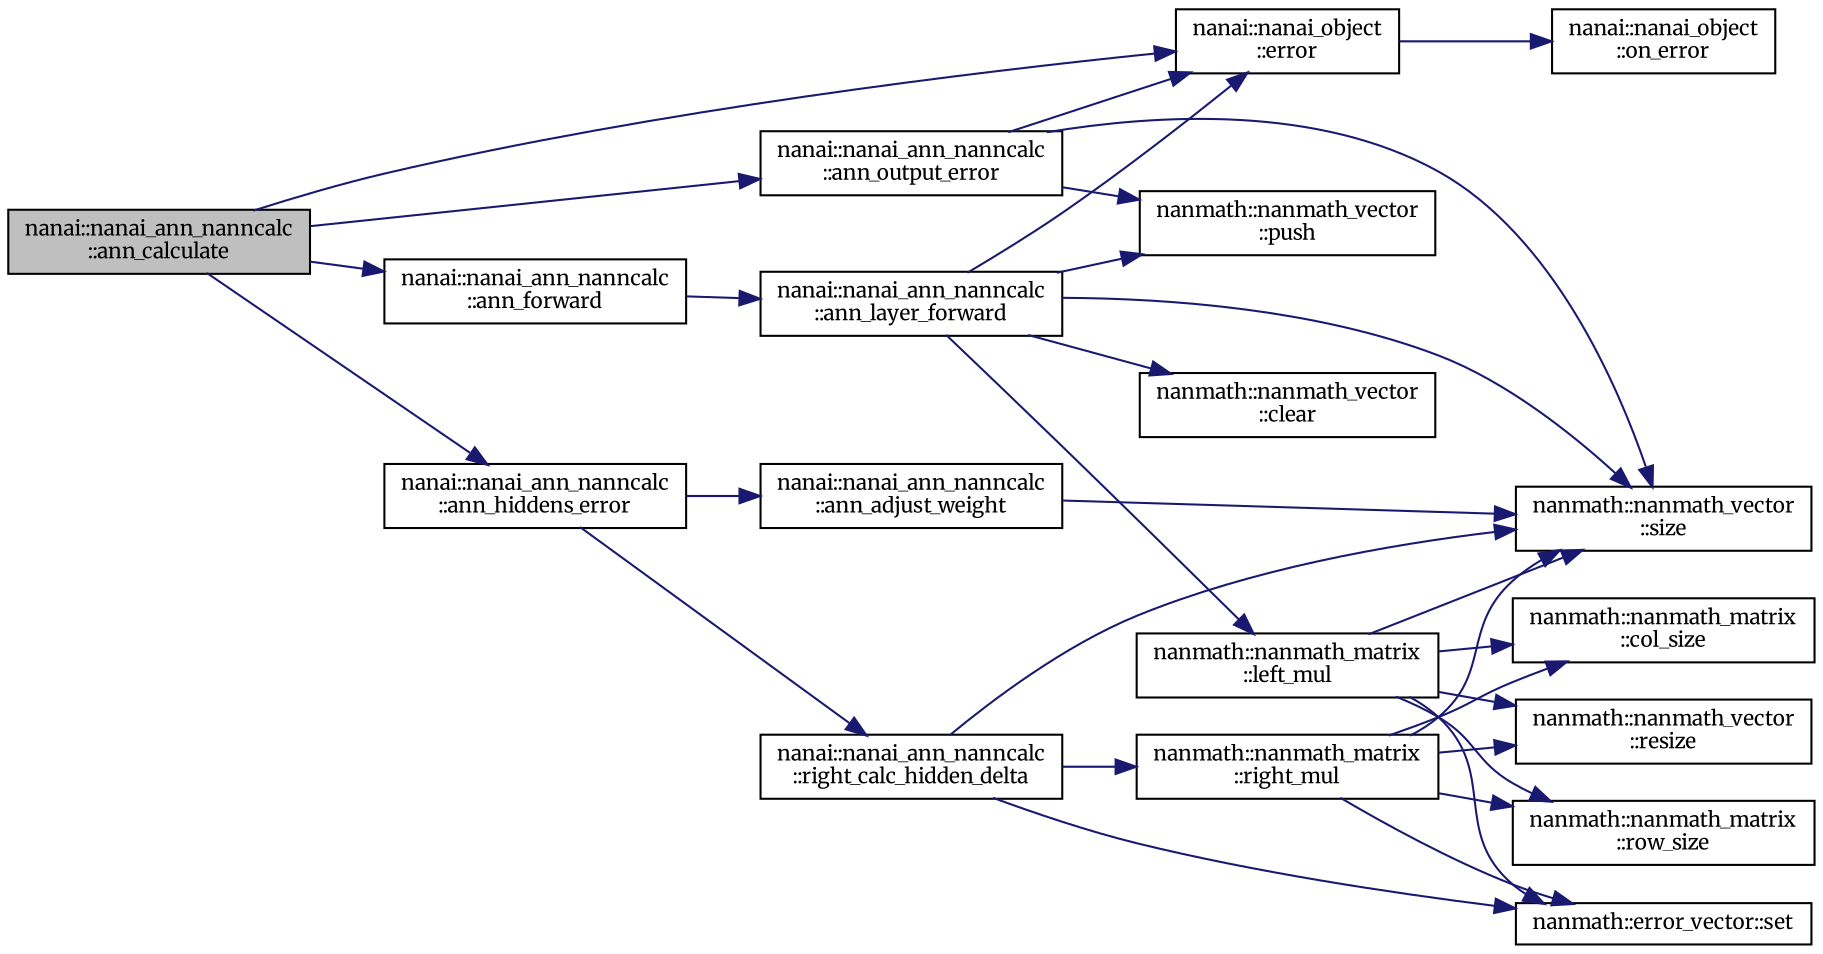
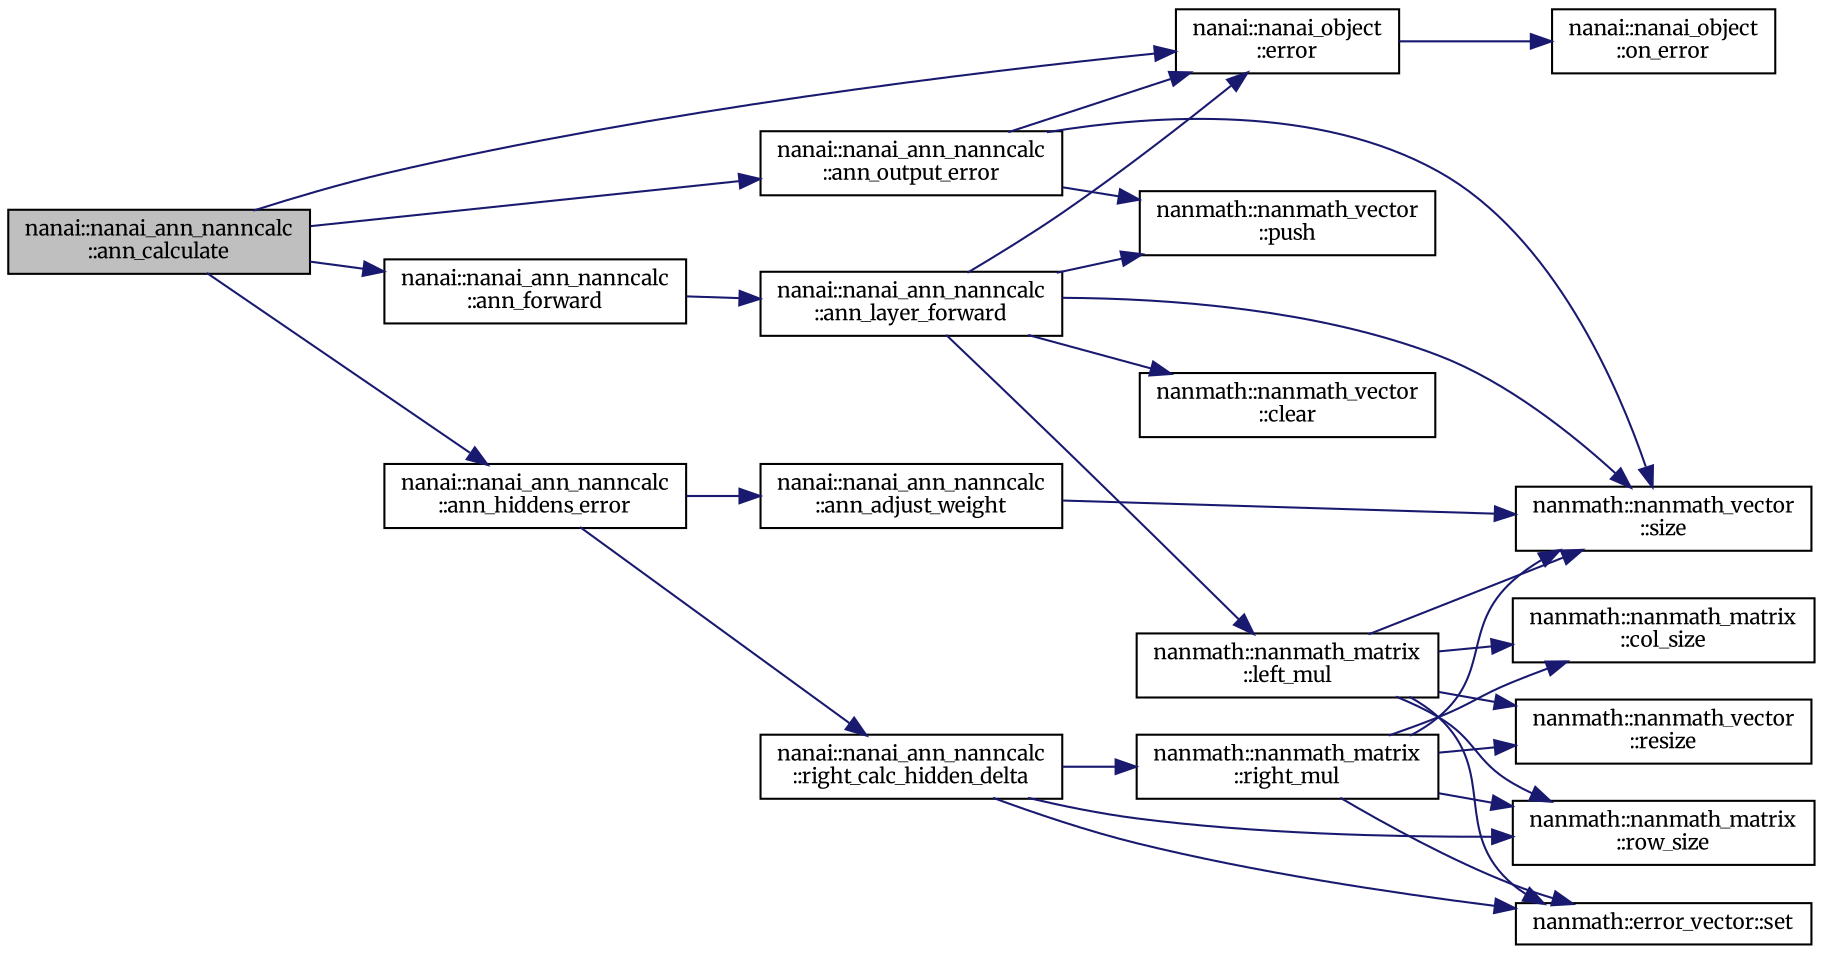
edge "nanai::nanai_ann_nanncalc ::right_calc_hidden_delta" -> "nanmath::nanmath_vector ::size": now "nanai::nanai_ann_nanncalc ::right_calc_hidden_delta" -> "nanmath::nanmath_matrix ::row_size"
